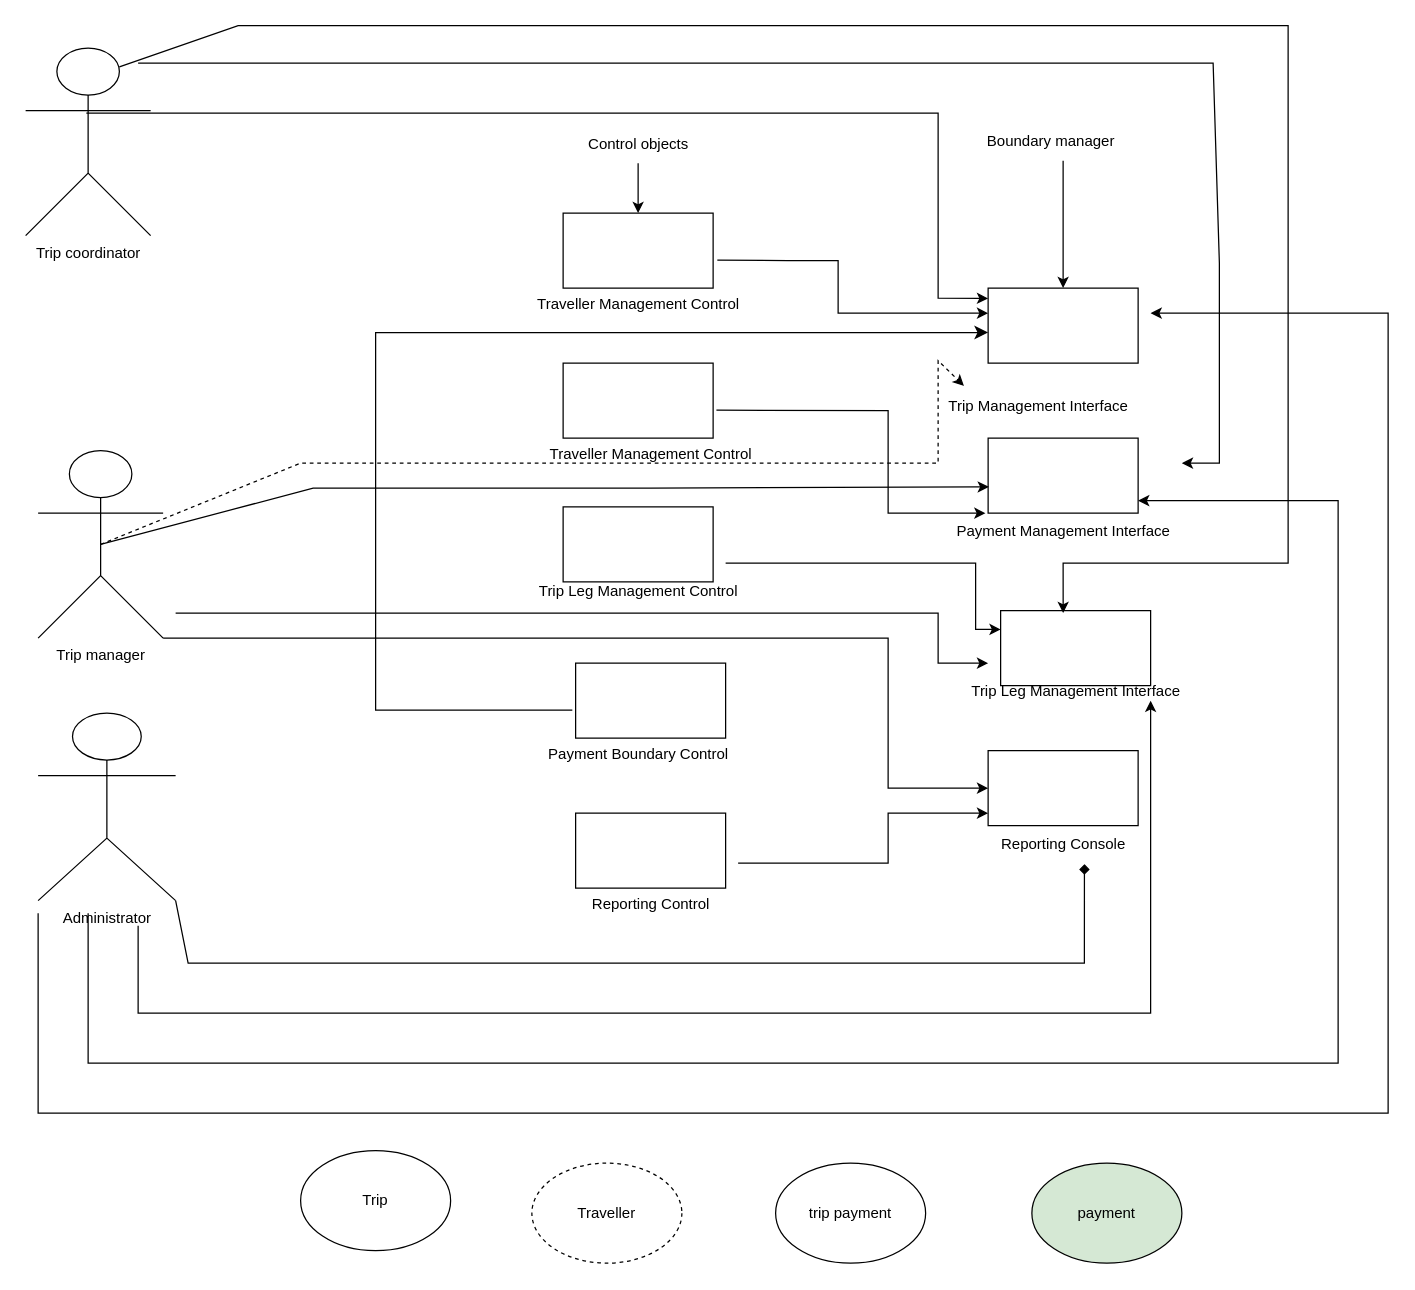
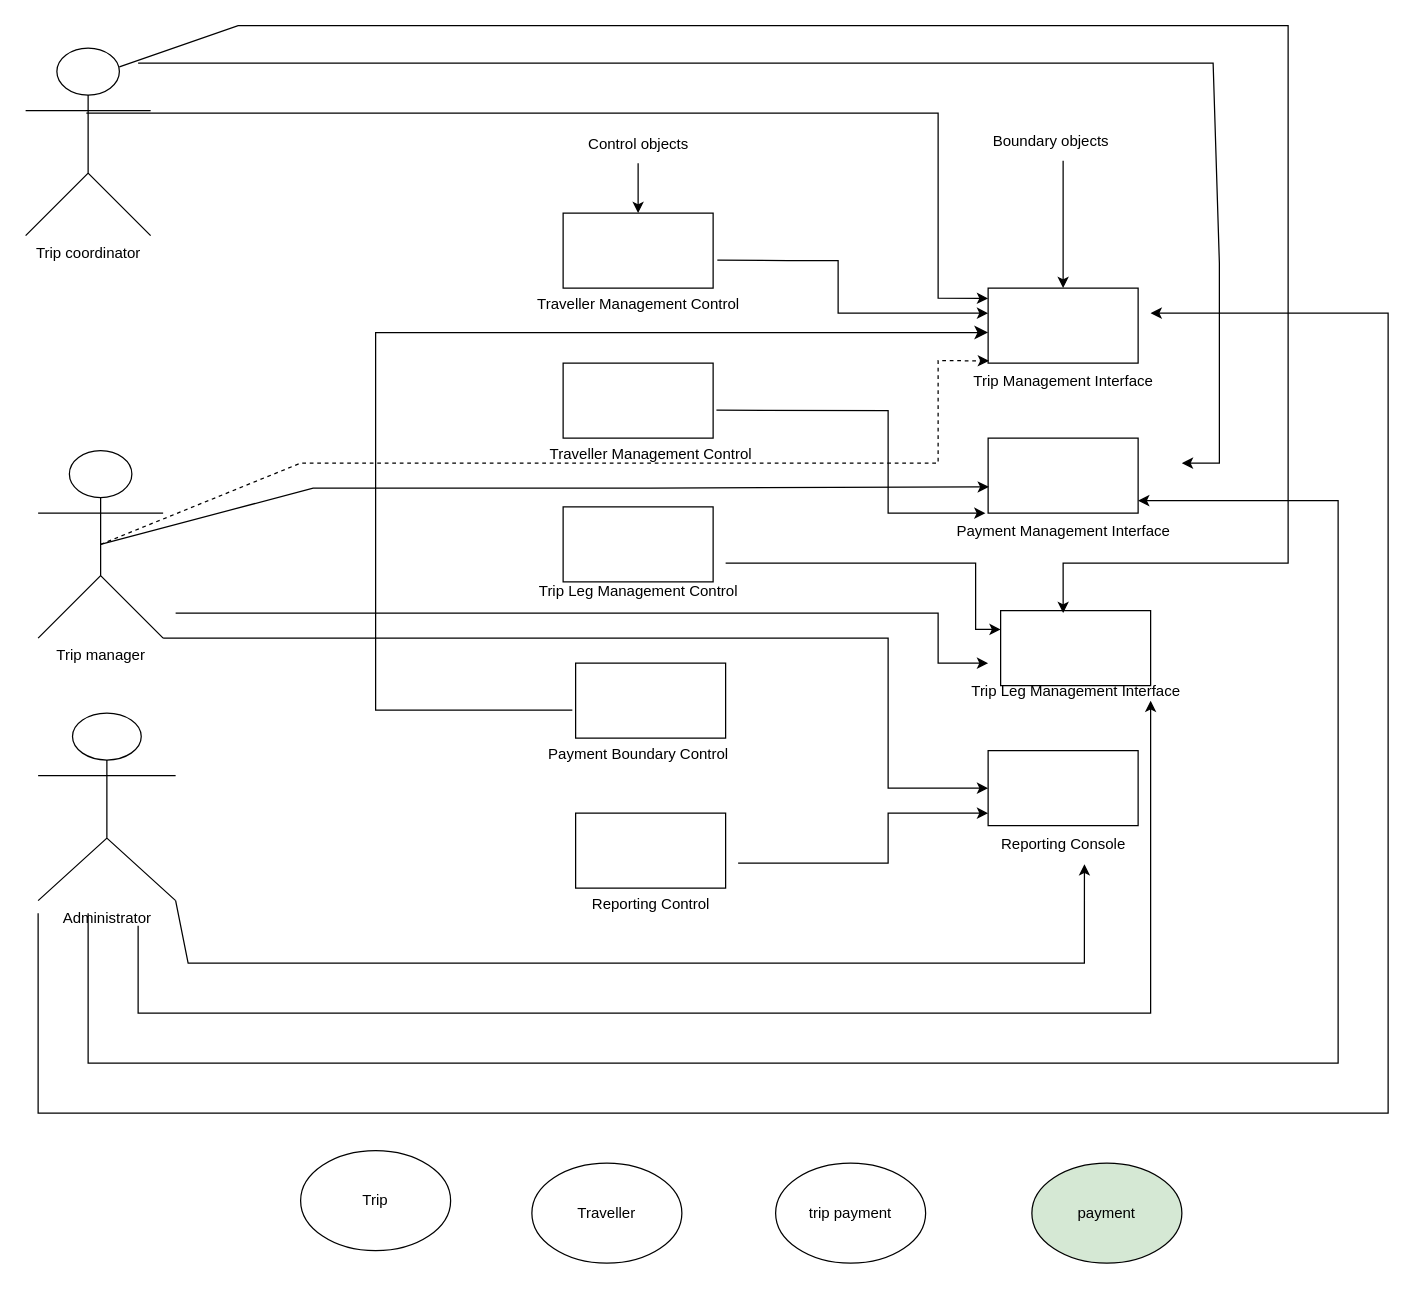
node "Boundary manager": label "Boundary manager" -> "Boundary objects"
node "Trip Management Interface": moved (1038, 407) -> (1063, 382)
edge "Administrator" -> "Reporting Console": arrowhead diamond -> classic
node "Traveller": style dashed -> solid
